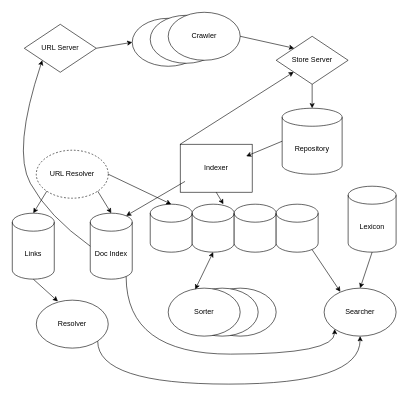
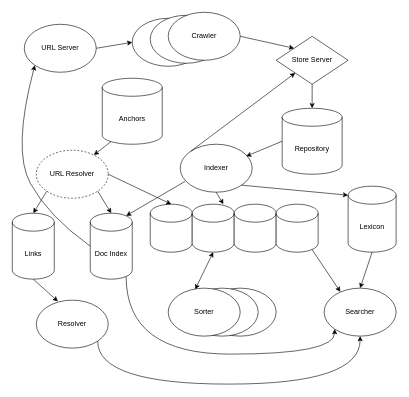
node "URL Server": shape diamond -> ellipse
node "Anchors": added
edge "Anchors" -> "URL Resolver": added
node "Indexer": shape rectangle -> ellipse
edge "Indexer" -> "Lexicon": added
